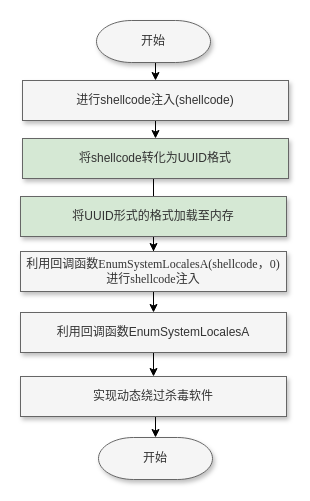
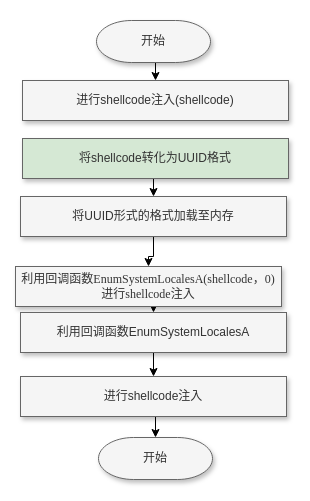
edge "进行shellcode注入(shellcode)" -> "将shellcode转化为UUID格式": removed
edge "将shellcode转化为UUID格式" -- "将UUID形式的格式加载至内存": arrowhead none -> classic
node "将UUID形式的格式加载至内存": fillcolor #d5e8d4 -> #f5f5f5
node "利用回调函数EnumSystemLocalesA(shellcode，0)进行shellcode注入": moved (154, 272) -> (149, 287)
node "实现动态绕过杀毒软件": label "实现动态绕过杀毒软件" -> "进行shellcode注入"
